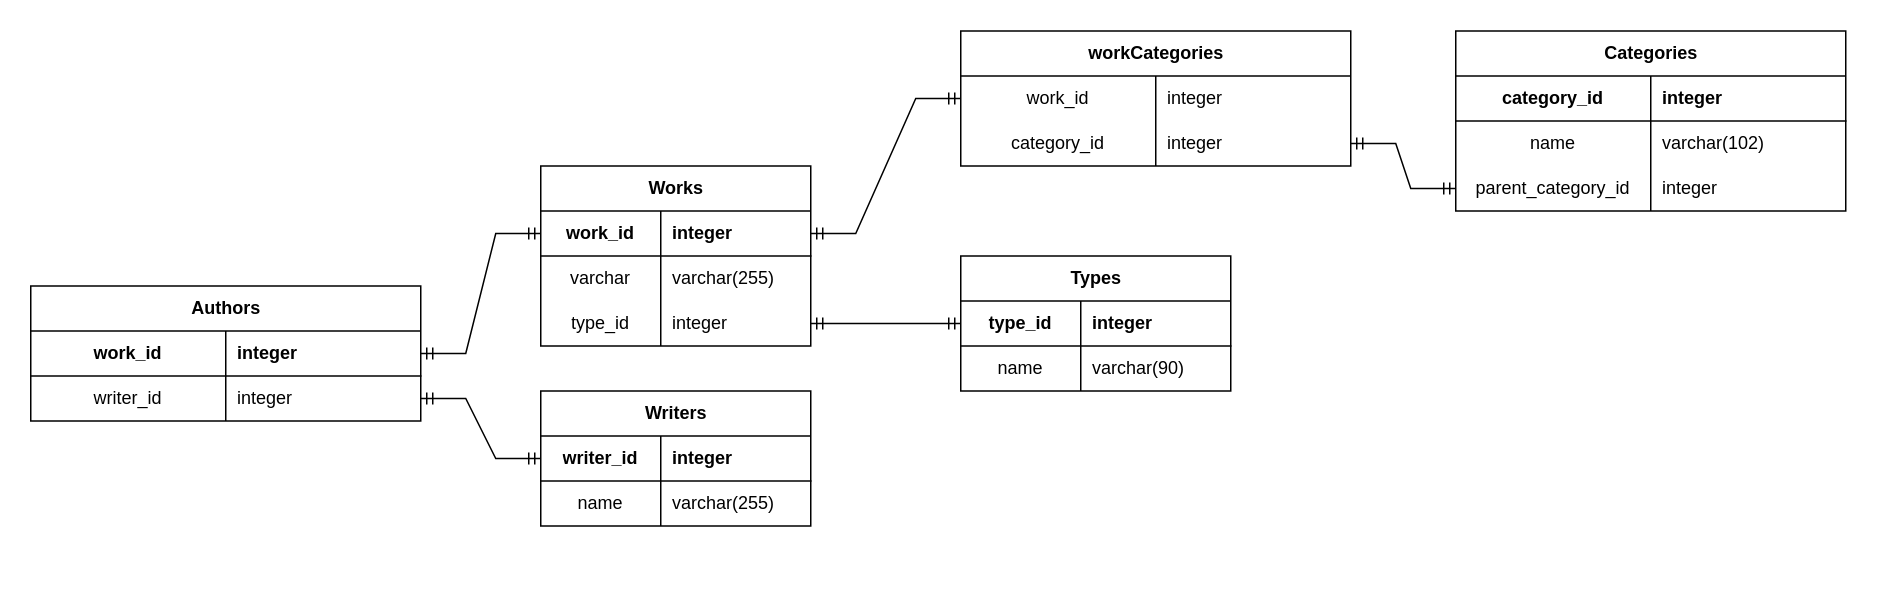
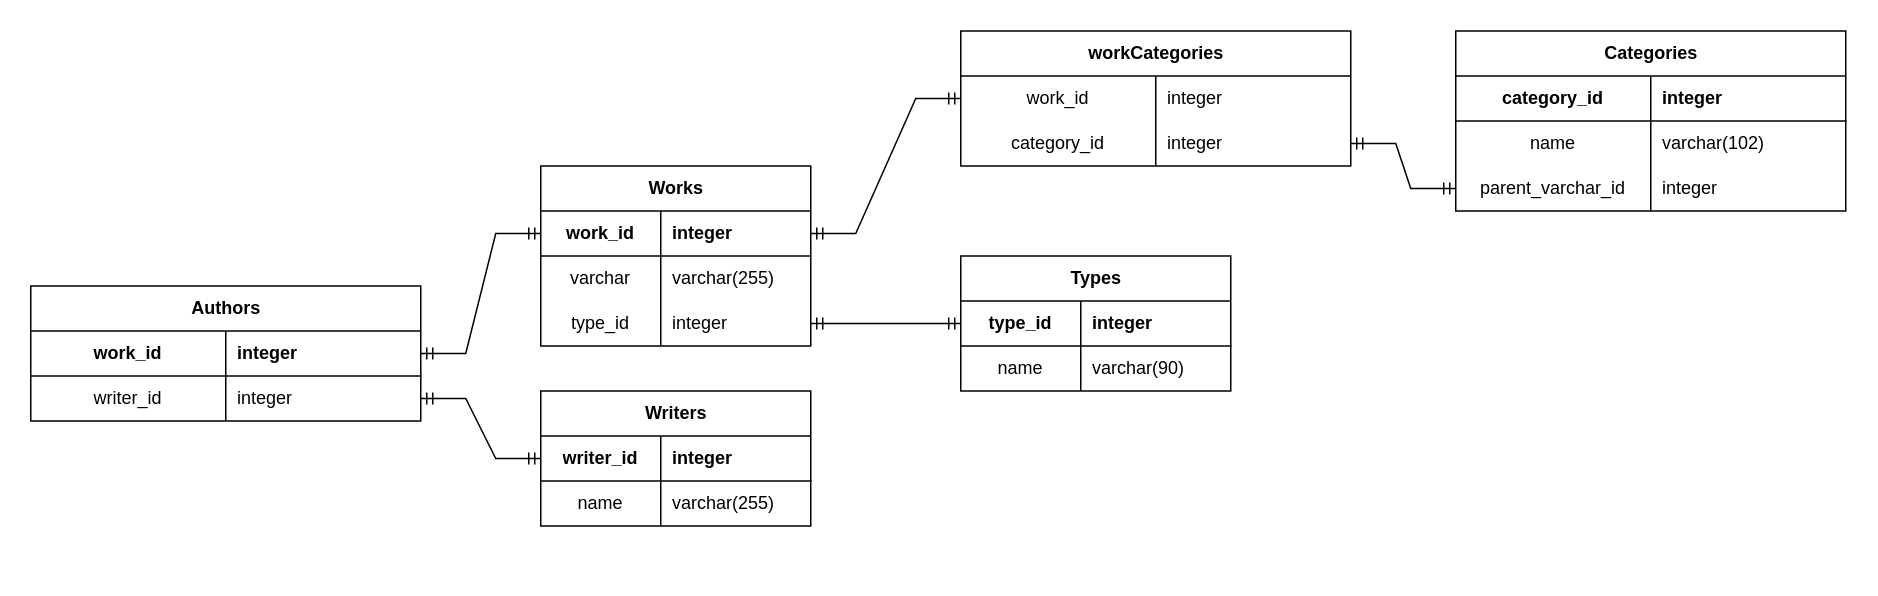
node "parent_category_id": label "parent_category_id" -> "parent_varchar_id"
